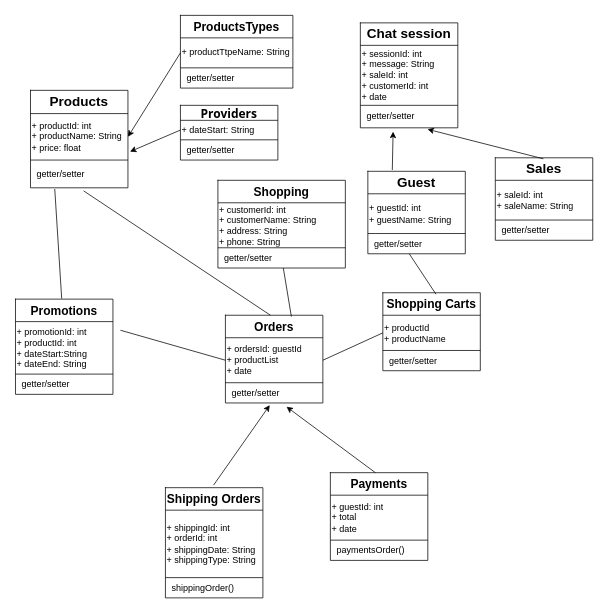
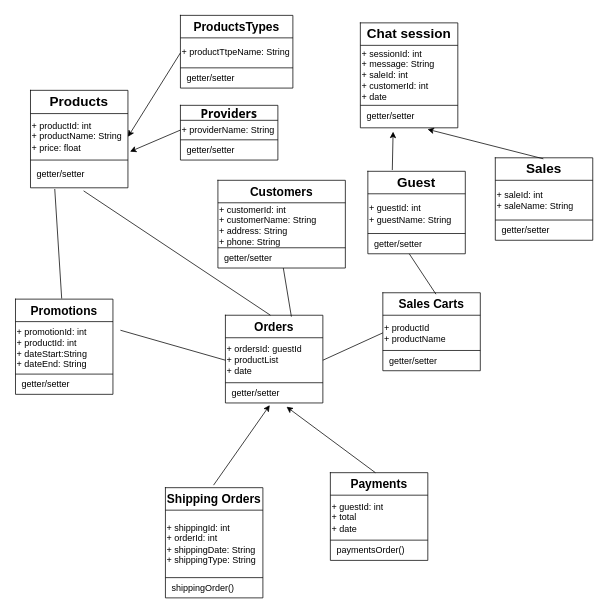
node "+ dateStart: String": label "+ dateStart: String" -> "+ providerName: String"
node "Shopping": label "Shopping" -> "Customers"
node "Shopping Carts": label "Shopping Carts" -> "Sales Carts"
